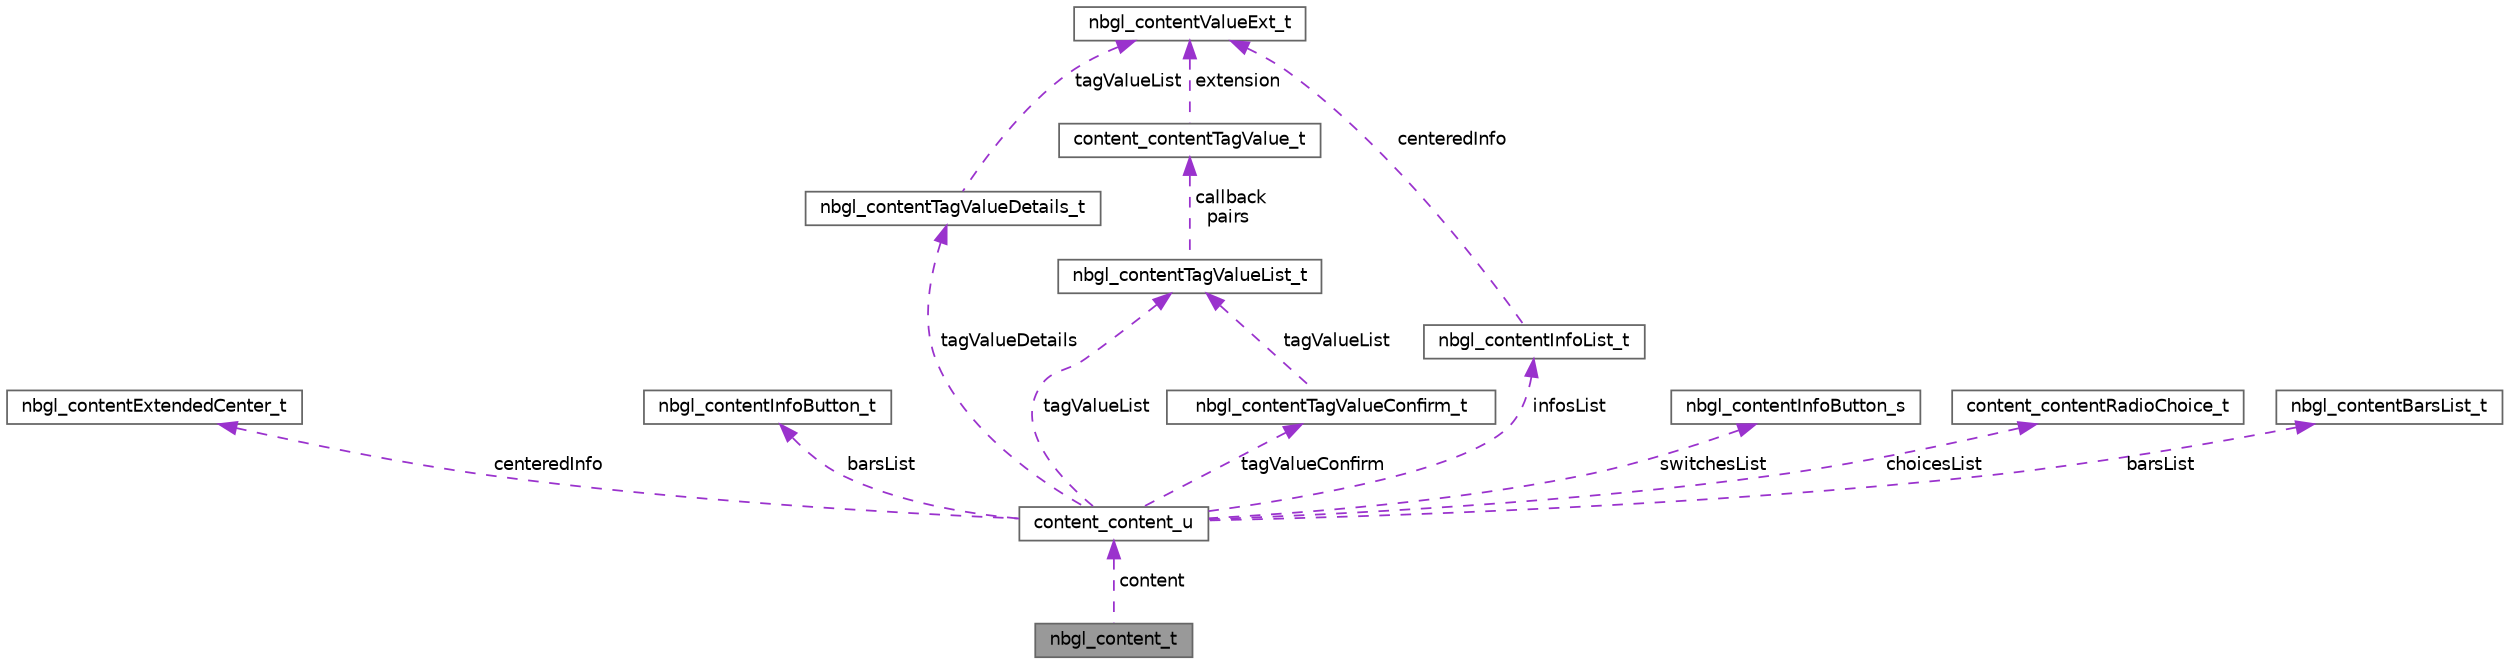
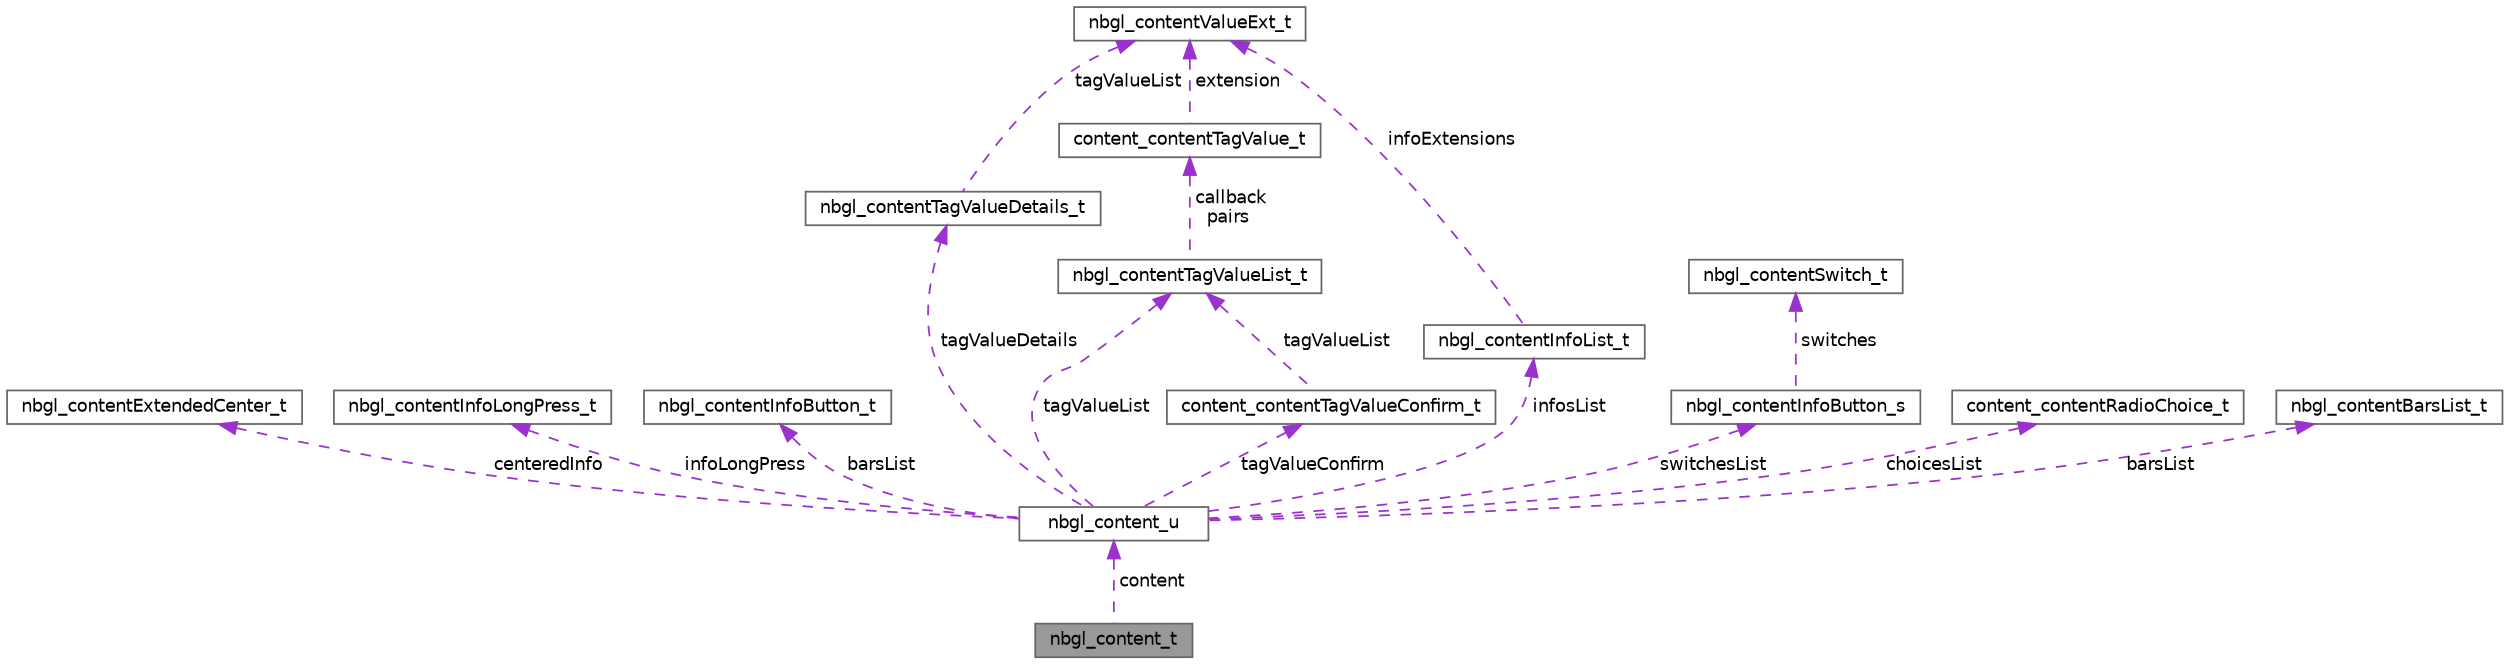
edge "nbgl_contentInfoList_t" -> "nbgl_contentValueExt_t": label " centeredInfo" -> " infoExtensions"
node "nbgl_contentSwitch_t": added
node "nbgl_contentInfoLongPress_t": added
node "nbgl_contentTagValueConfirm_t": label "nbgl_contentTagValueConfirm_t" -> "content_contentTagValueConfirm_t"
node "content_content_u": label "content_content_u" -> "nbgl_content_u"
